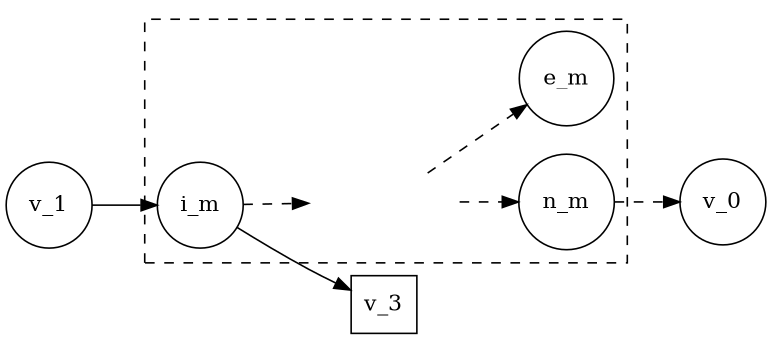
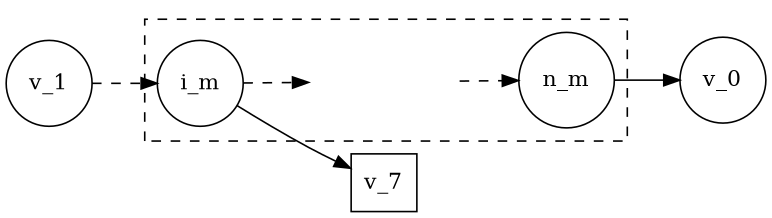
node "e_m": removed
edge "n_m" -> "v_0": style dashed -> solid
edge "v_1" -> "i_m": style solid -> dashed
node "v_3": label "v_3" -> "v_7"
